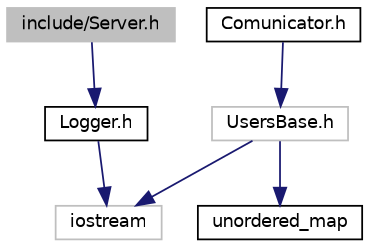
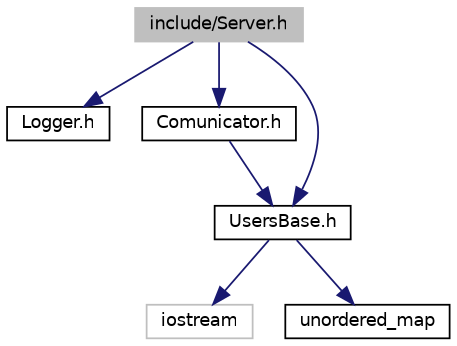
edge "include/Server.h" -> "Comunicator.h": added
edge "include/Server.h" -> "UsersBase.h": added
node "UsersBase.h": color grey75 -> black
edge "Logger.h" -> "iostream": removed
